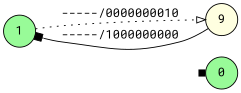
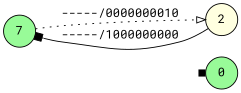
node "9": label "9" -> "2"
node "1": label "1" -> "7"
